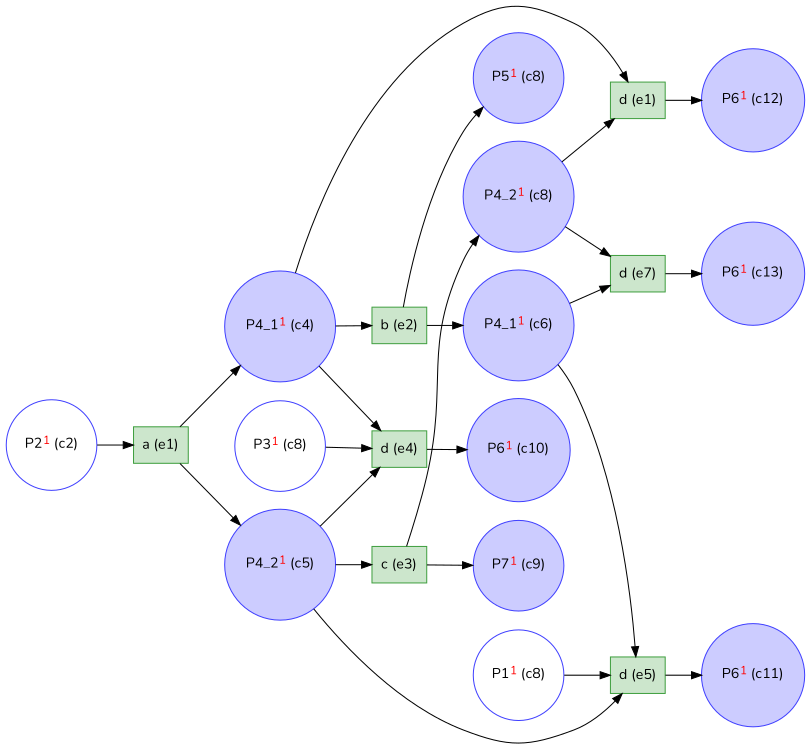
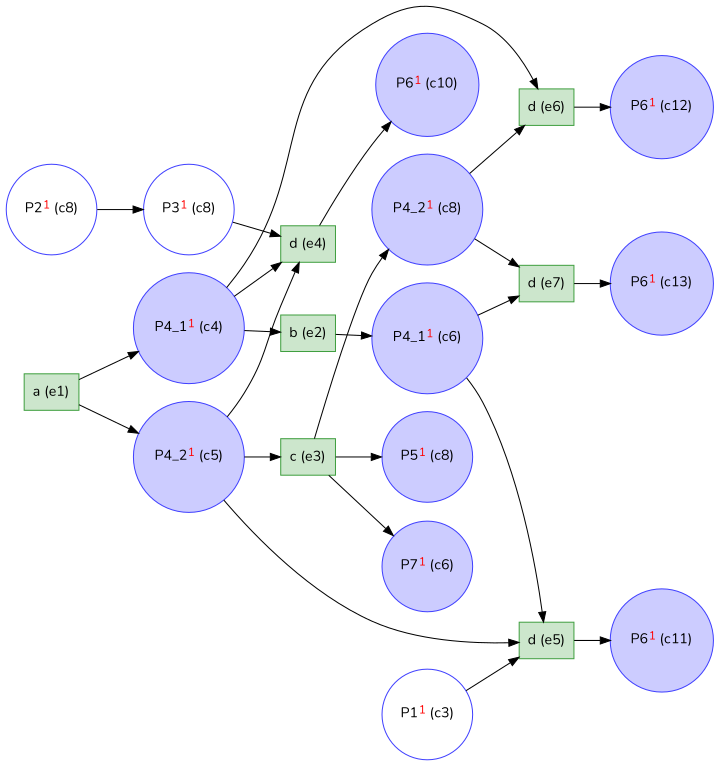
node "d (e1)": label "d (e1)" -> "d (e6)"
edge "b (e2)" -> "P5": now "c (e3)" -> "P5"
node "P2": text "(c2)" -> "(c8)"
edge "P2" -> "a (e1)": now "P2" -> "P3"
node "P7": text "(c9)" -> "(c6)"
node "P1": text "(c8)" -> "(c3)"
